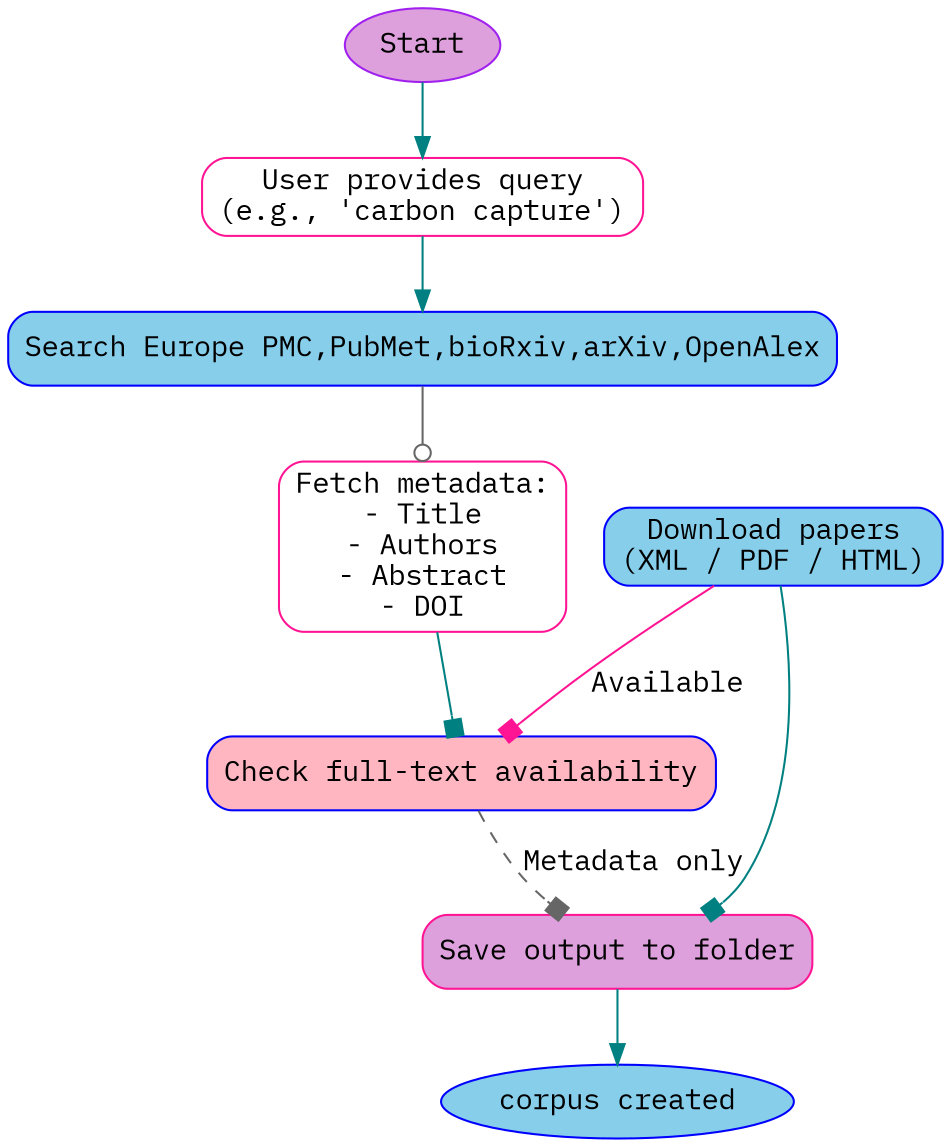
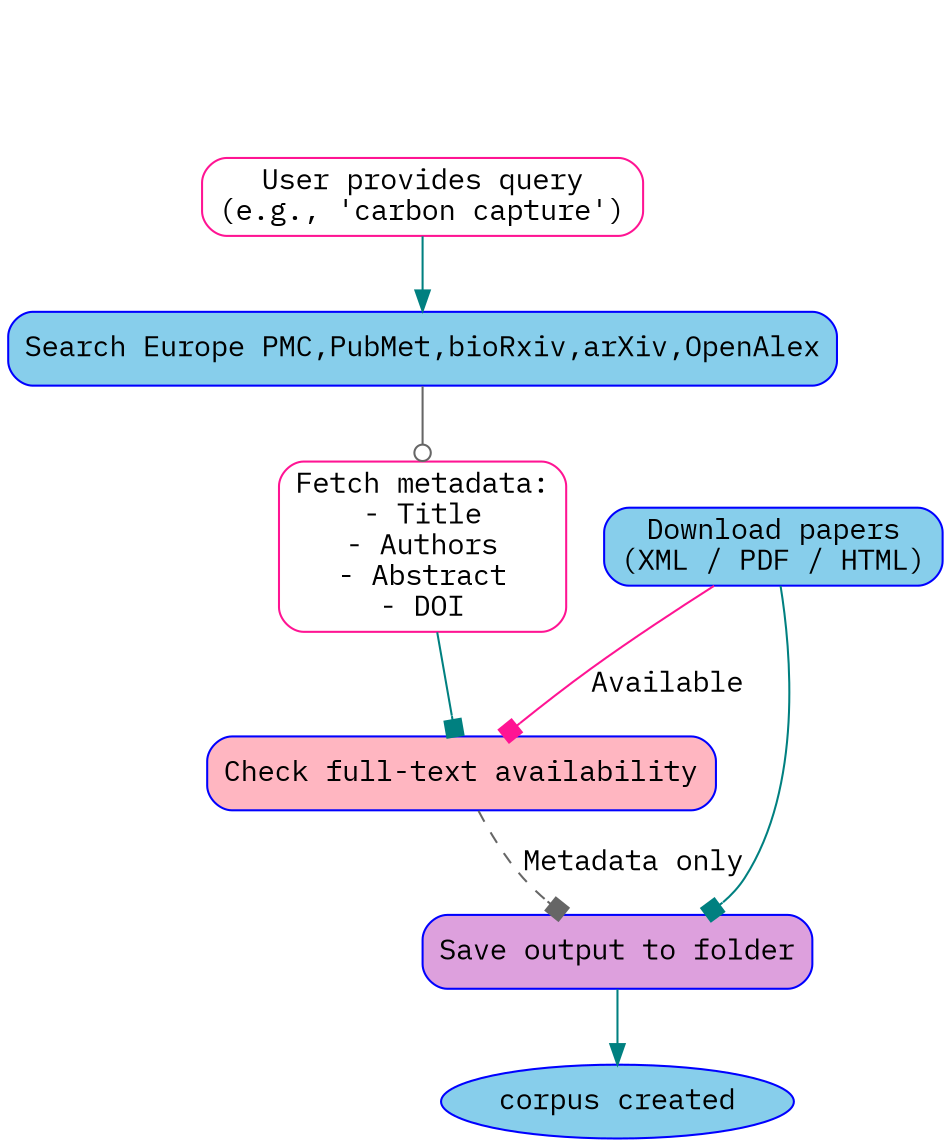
node "Start": removed
node "Save output to folder": color deeppink -> blue
